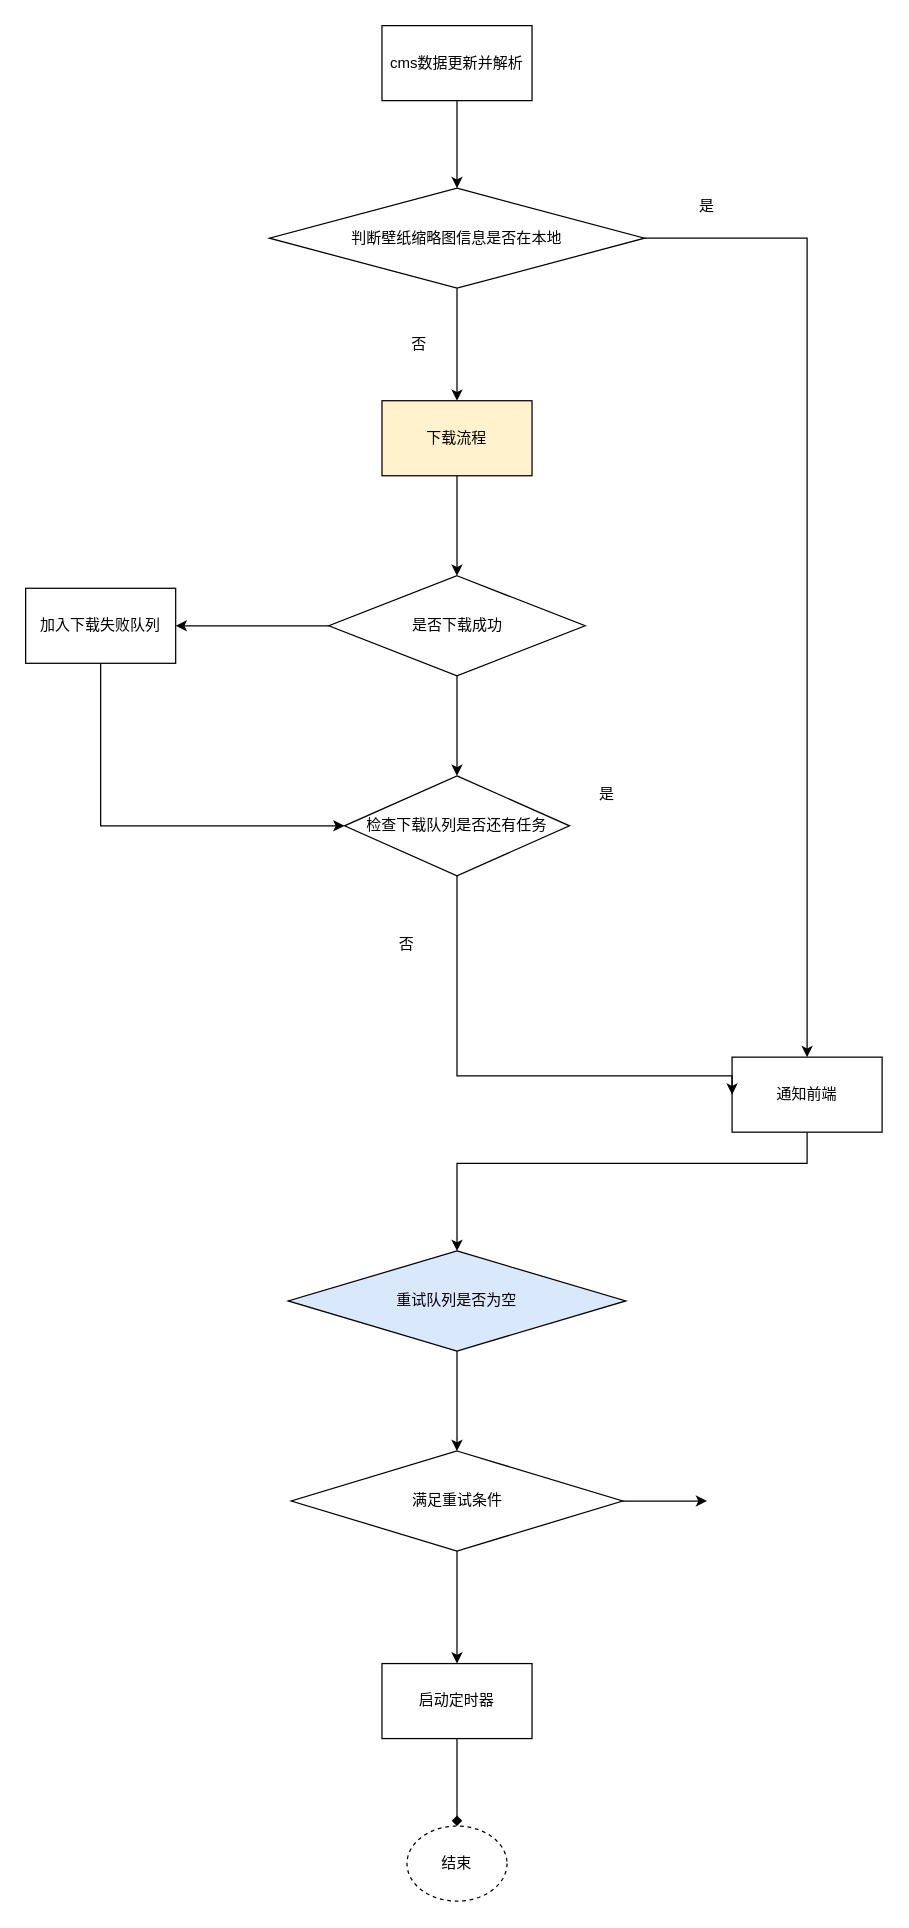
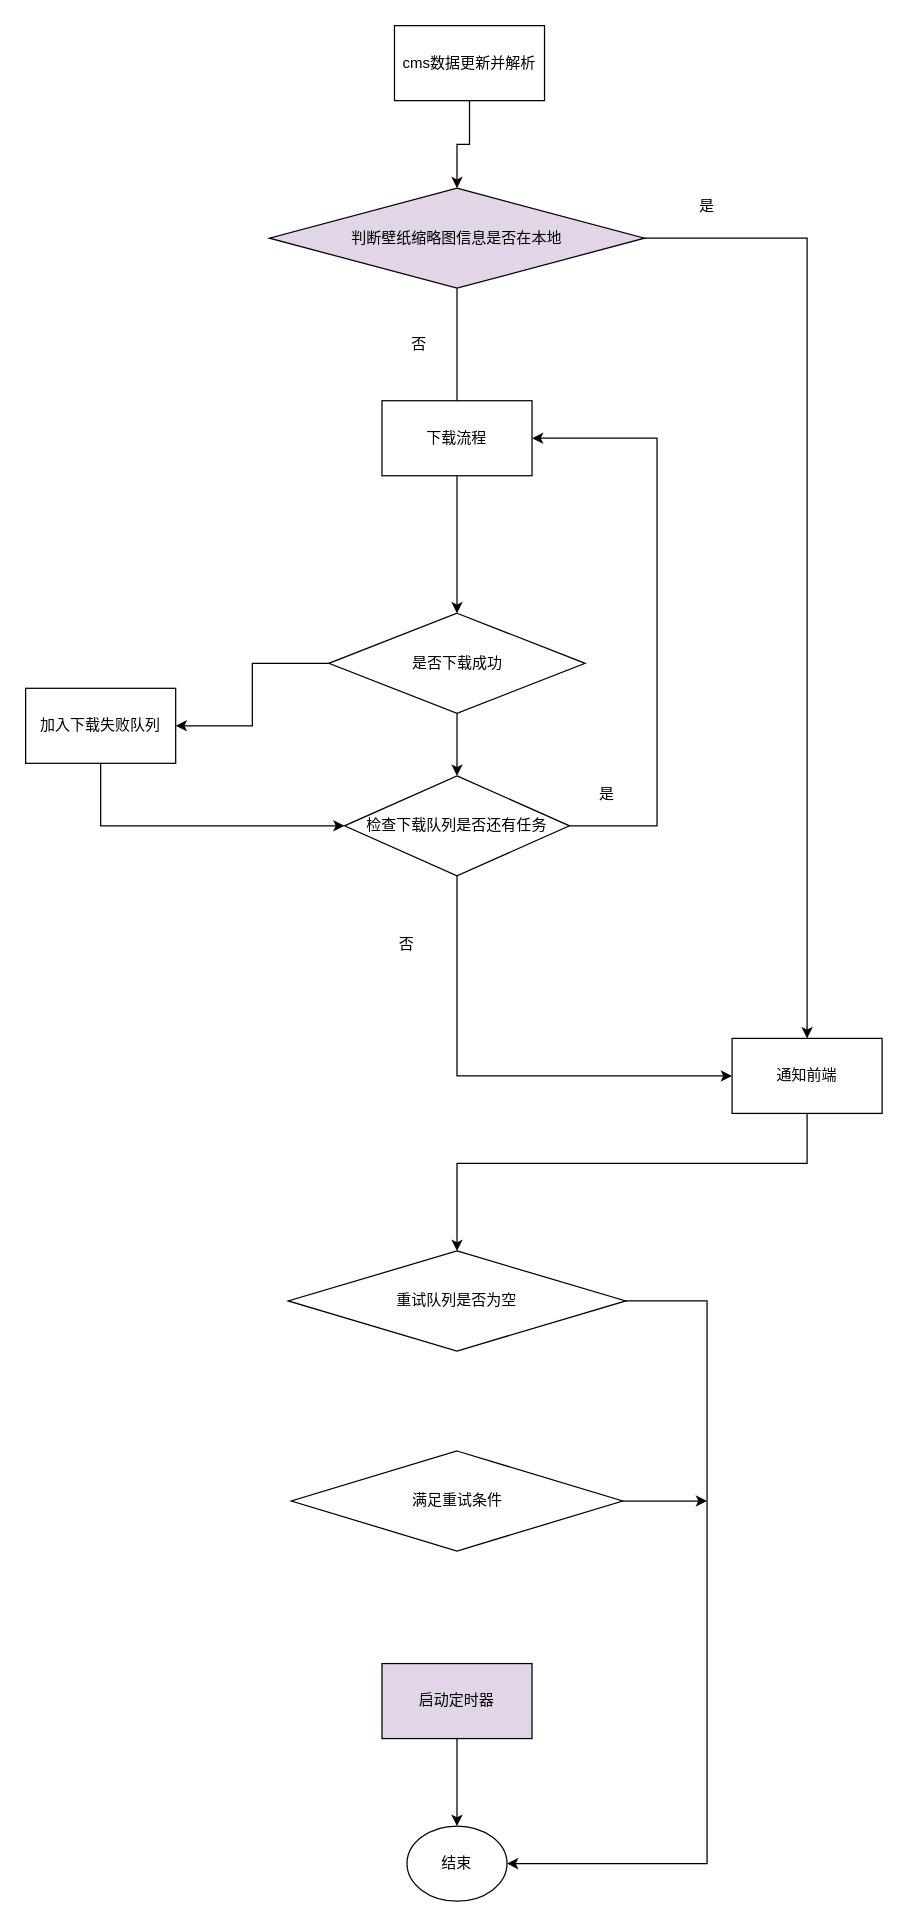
node "cms数据更新并解析": moved (457, 63) -> (469, 63)
node "判断壁纸缩略图信息是否在本地": fillcolor #ffffff -> #e1d5e7
edge "判断壁纸缩略图信息是否在本地" -> "下载流程": arrowhead classic -> none
node "下载流程": fillcolor #fff2cc -> #ffffff
edge "检查下载队列是否还有任务" -> "下载流程": added
node "加入下载失败队列": moved (101, 626) -> (101, 726)
node "是否下载成功": moved (457, 626) -> (457, 663)
node "通知前端": moved (807, 1094) -> (807, 1076)
node "重试队列是否为空": fillcolor #dae8fc -> #ffffff
edge "重试队列是否为空" -> "满足重试条件": removed
edge "满足重试条件" -> "启动定时器": removed
edge "重试队列是否为空" -> "结束": added
node "启动定时器": fillcolor #ffffff -> #e1d5e7
edge "启动定时器" -> "结束": arrowhead diamond -> classic
node "结束": style dashed -> solid
